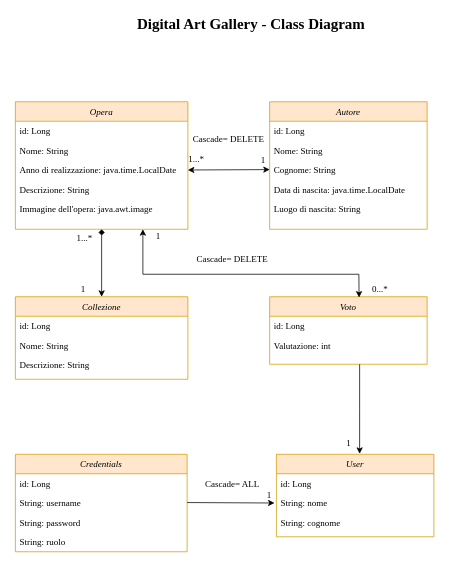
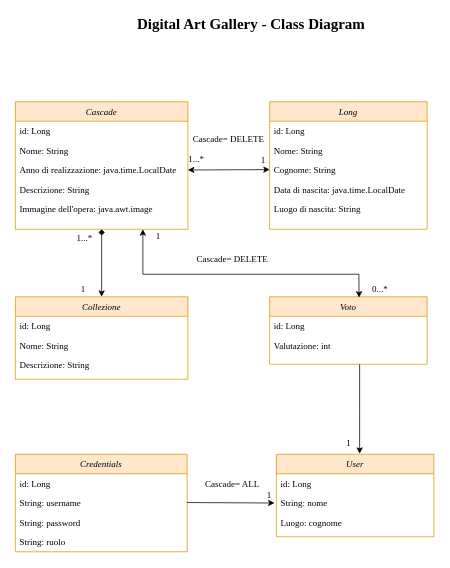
node "Opera": label "Opera" -> "Cascade"
node "Autore": label "Autore" -> "Long"
node "String: cognome": label "String: cognome" -> "Luogo: cognome"
